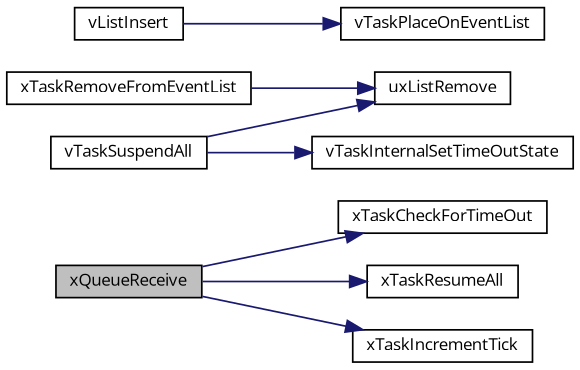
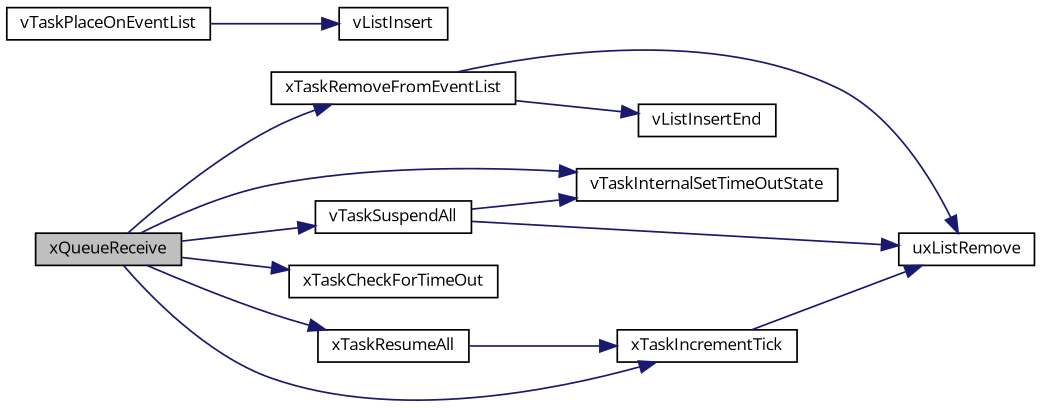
edge "vListInsert" -> "vTaskPlaceOnEventList": reversed
node "vListInsertEnd": added
edge "xQueueReceive" -> "xTaskRemoveFromEventList": added
edge "xQueueReceive" -> "vTaskInternalSetTimeOutState": added
edge "xQueueReceive" -> "vTaskSuspendAll": added
edge "xTaskIncrementTick" -> "uxListRemove": added
edge "xTaskResumeAll" -> "xTaskIncrementTick": added
